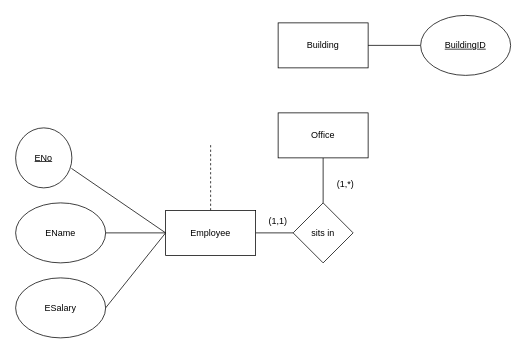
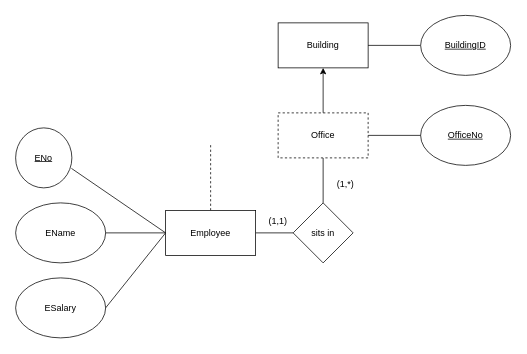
edge "Office" -> "Building": added
node "Office": style solid -> dashed
edge "Office" -- "OfficeNo": added
node "OfficeNo": added
